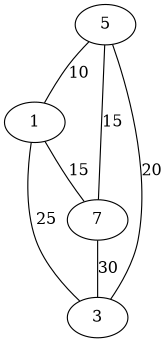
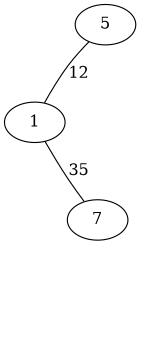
edge "5" -- "1": label "10" -> "12"
edge "5" -- "7": removed, label "15"
edge "1" -- "7": label "15" -> "35"
node "3": removed
